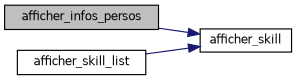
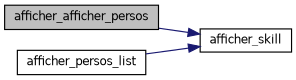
node "afficher_infos_persos": label "afficher_infos_persos" -> "afficher_afficher_persos"
node "afficher_skill_list": label "afficher_skill_list" -> "afficher_persos_list"
